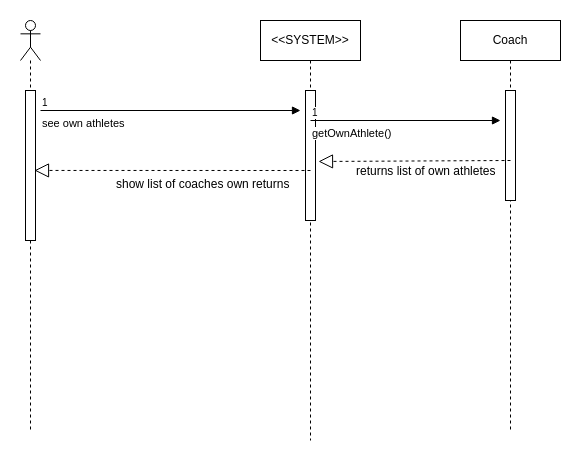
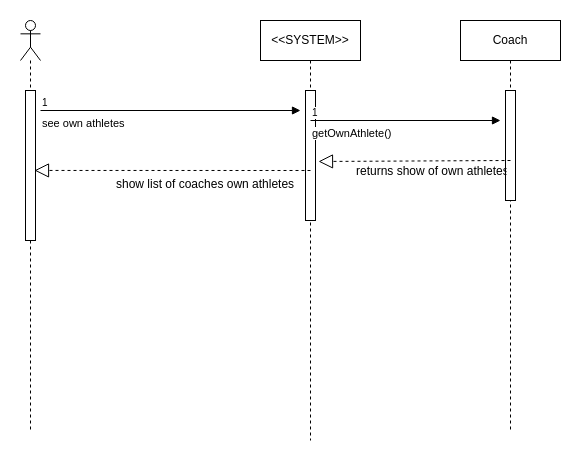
node "returns list of own athletes": label "returns list of own athletes" -> "returns show of own athletes"
node "show list of coaches own returns": label "show list of coaches own returns" -> "show list of coaches own athletes"
